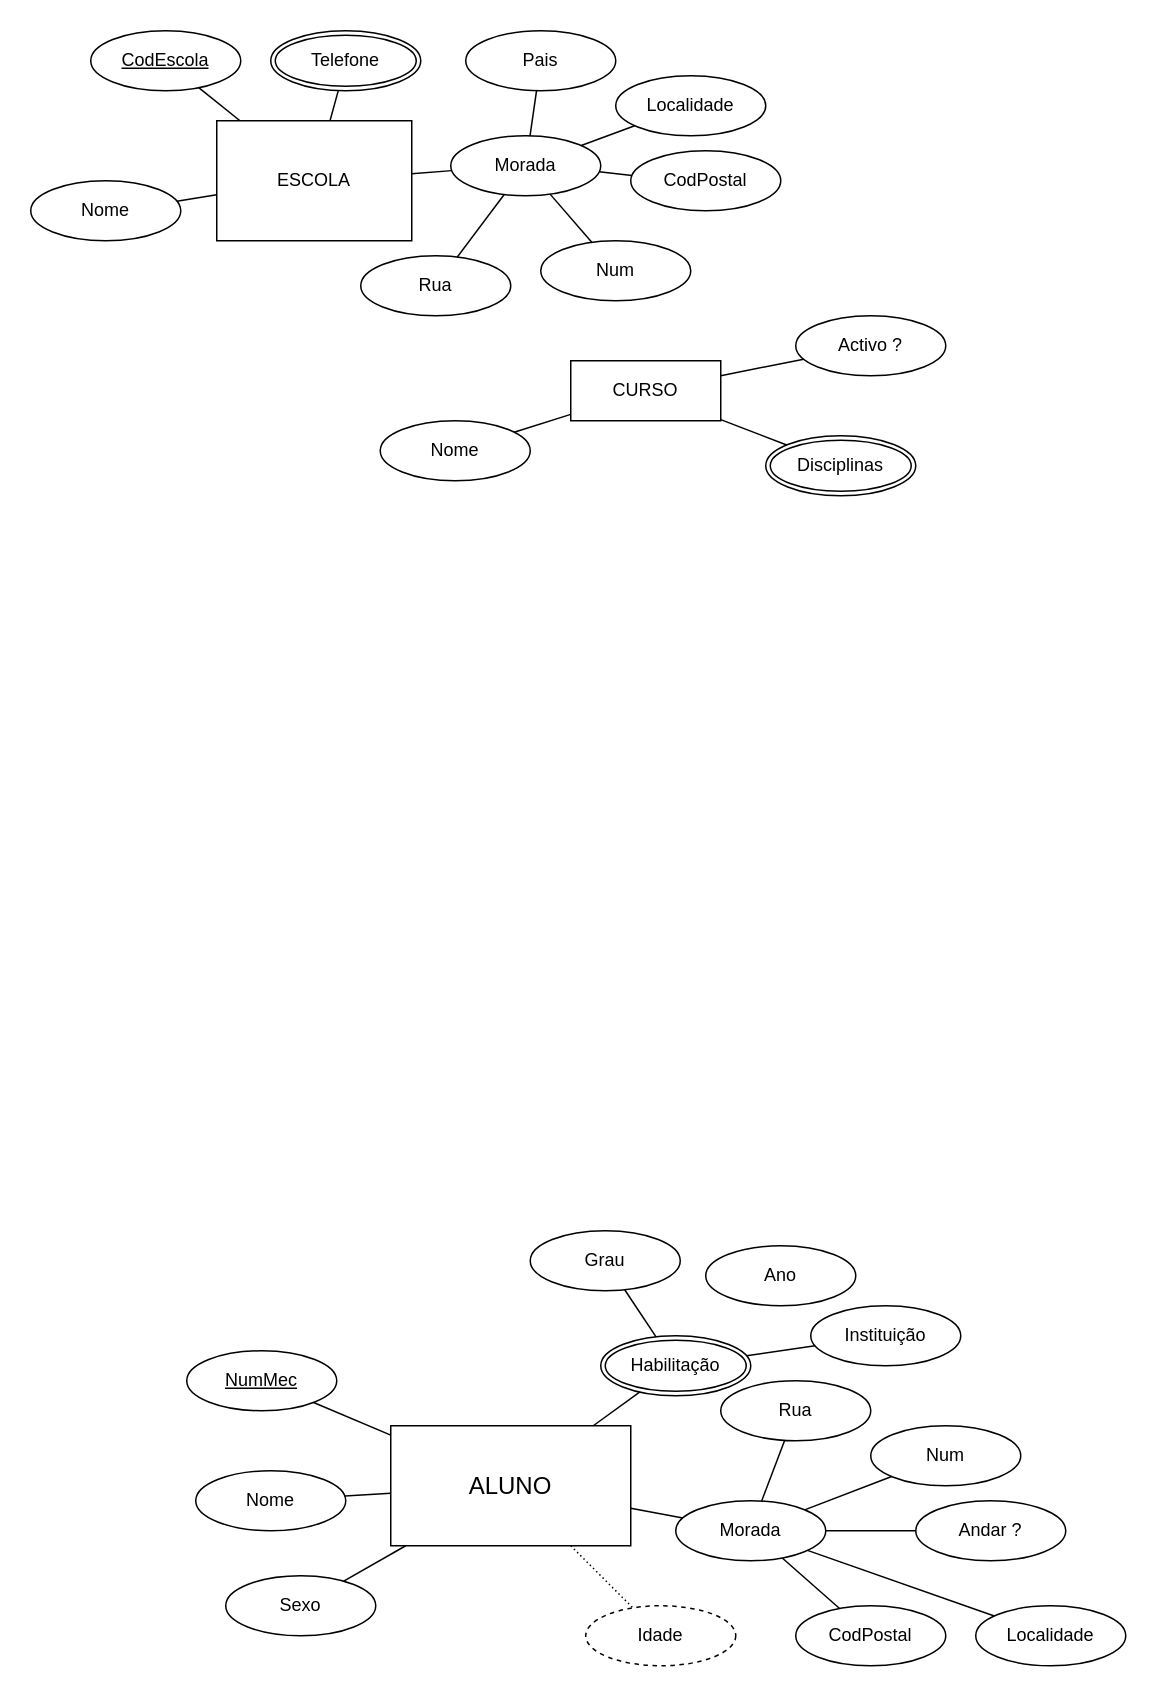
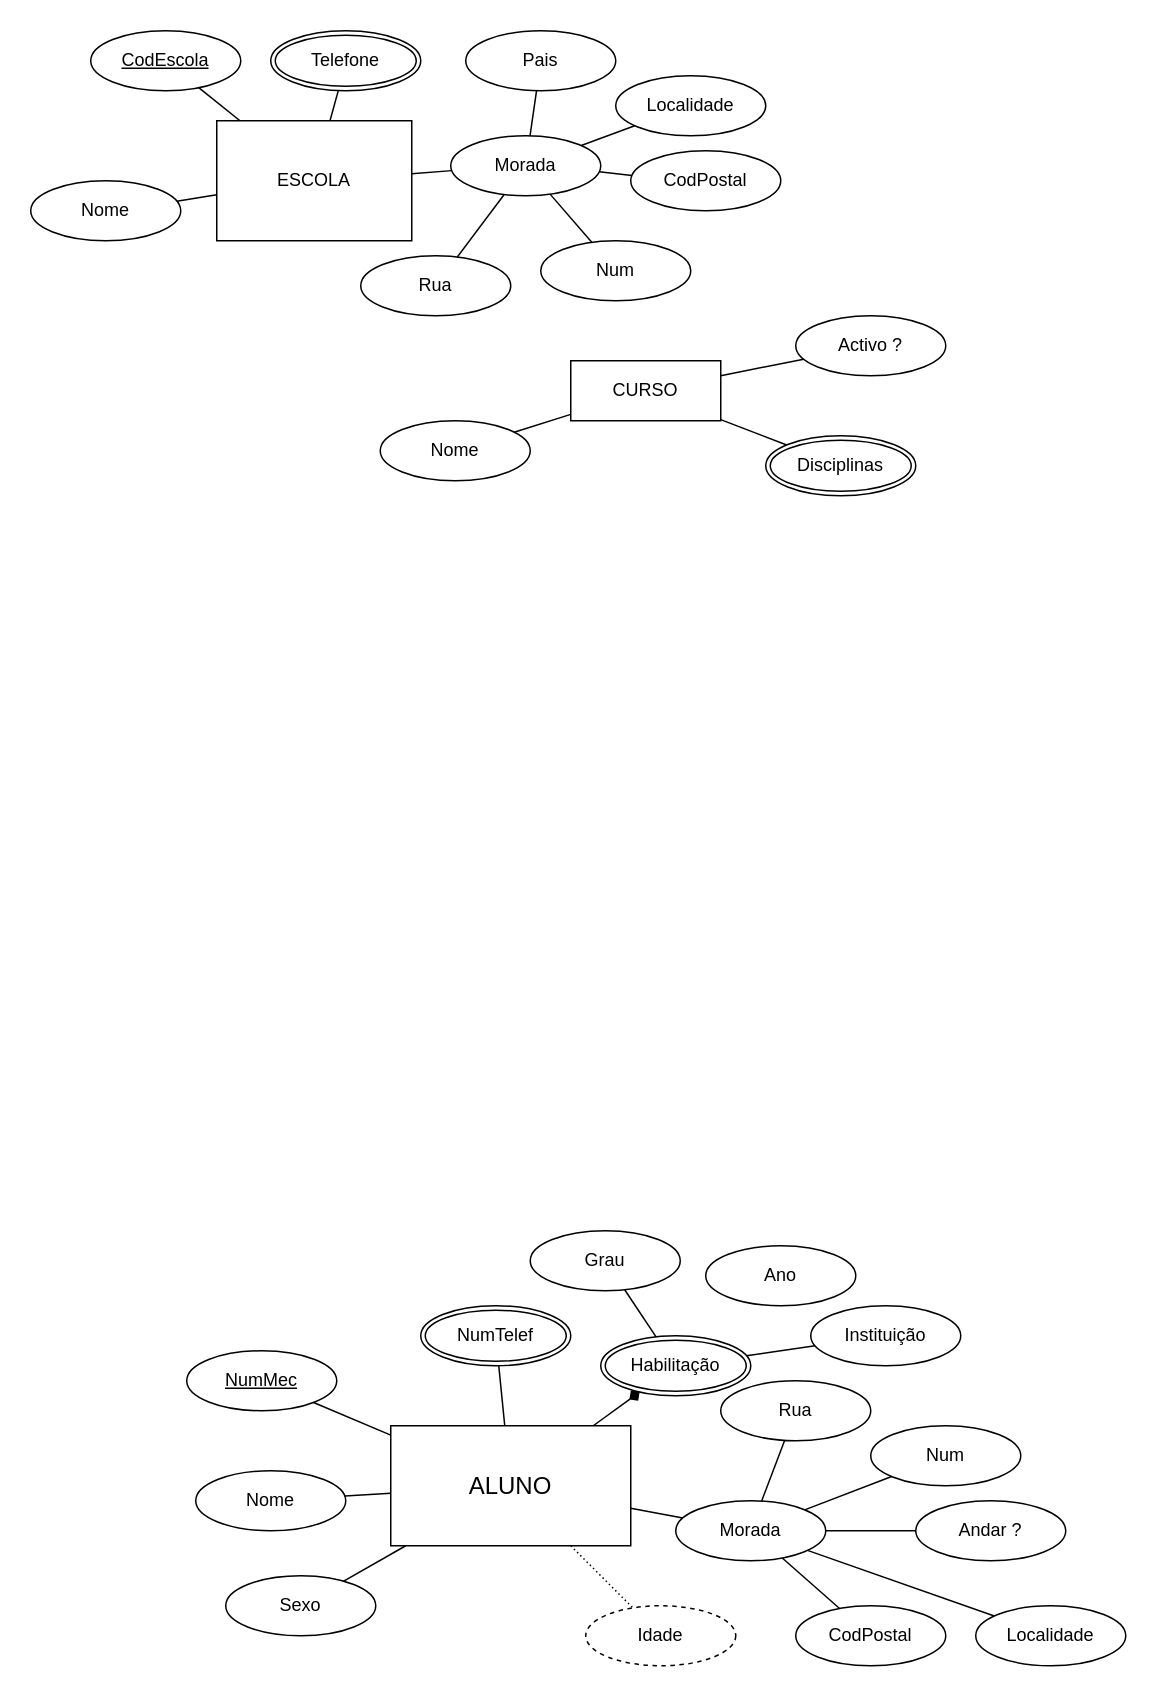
node "NumTelef": added
edge "NumTelef" -- "ALUNO": added
edge "Habilitação" -- "ALUNO": arrowhead none -> diamond
